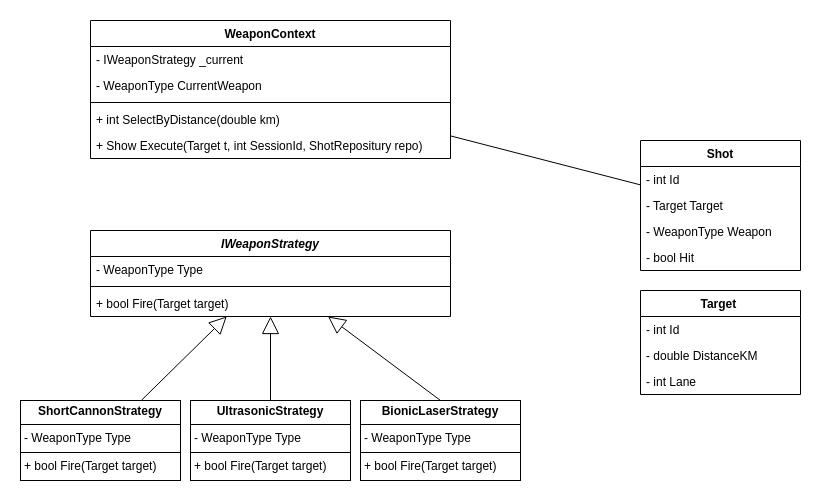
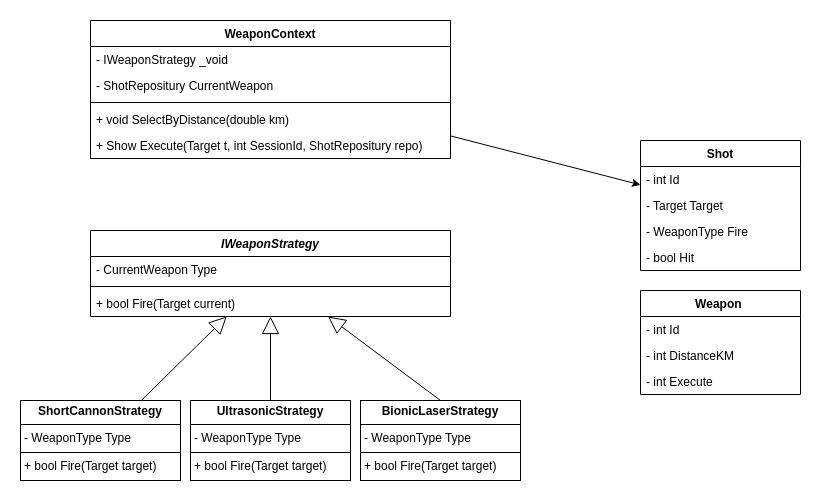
node "- IWeaponStrategy _current": label "- IWeaponStrategy _current" -> "- IWeaponStrategy _void"
node "- WeaponType CurrentWeapon": label "- WeaponType CurrentWeapon" -> "- ShotRepositury CurrentWeapon"
node "+ int SelectByDistance(double km)": label "+ int SelectByDistance(double km)" -> "+ void SelectByDistance(double km)"
edge "WeaponContext" -- "Shot": arrowhead none -> classic
node "- WeaponType Weapon": label "- WeaponType Weapon" -> "- WeaponType Fire"
node "- WeaponType Type": label "- WeaponType Type" -> "- CurrentWeapon Type"
node "+ bool Fire(Target target)": label "+ bool Fire(Target target)" -> "+ bool Fire(Target current)"
node "Target": label "Target" -> "Weapon"
node "- double DistanceKM": label "- double DistanceKM" -> "- int DistanceKM"
node "- int Lane": label "- int Lane" -> "- int Execute"
